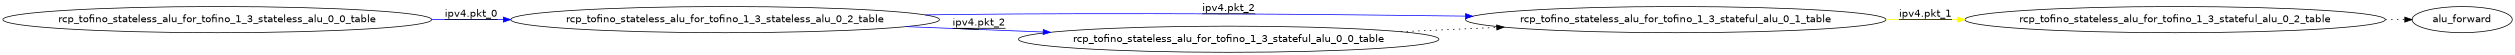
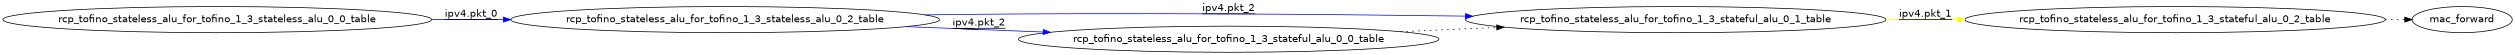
node "alu_forward": label "alu_forward" -> "mac_forward"
